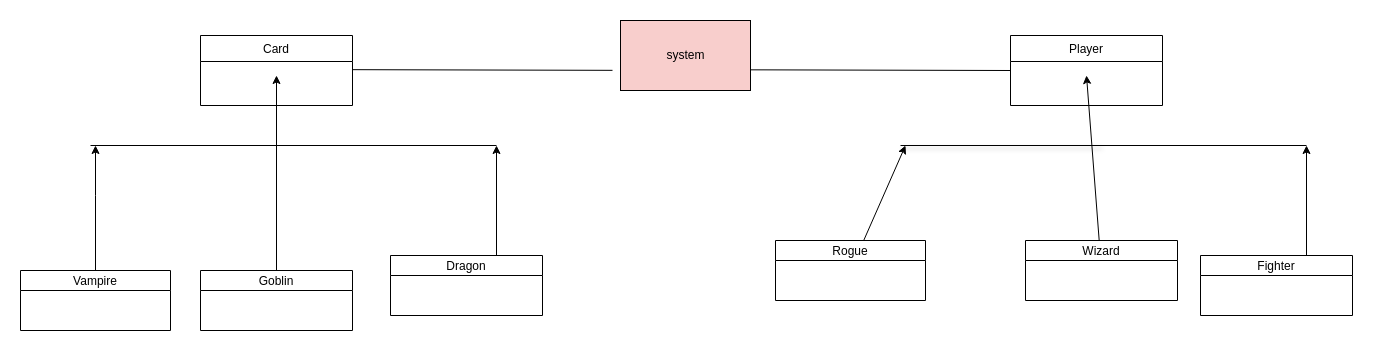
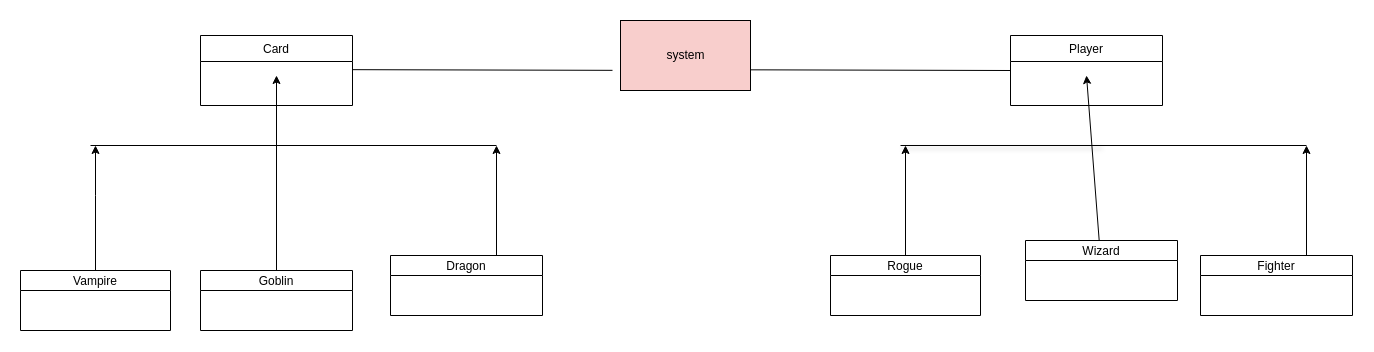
node "Rogue": moved (851, 271) -> (906, 286)
